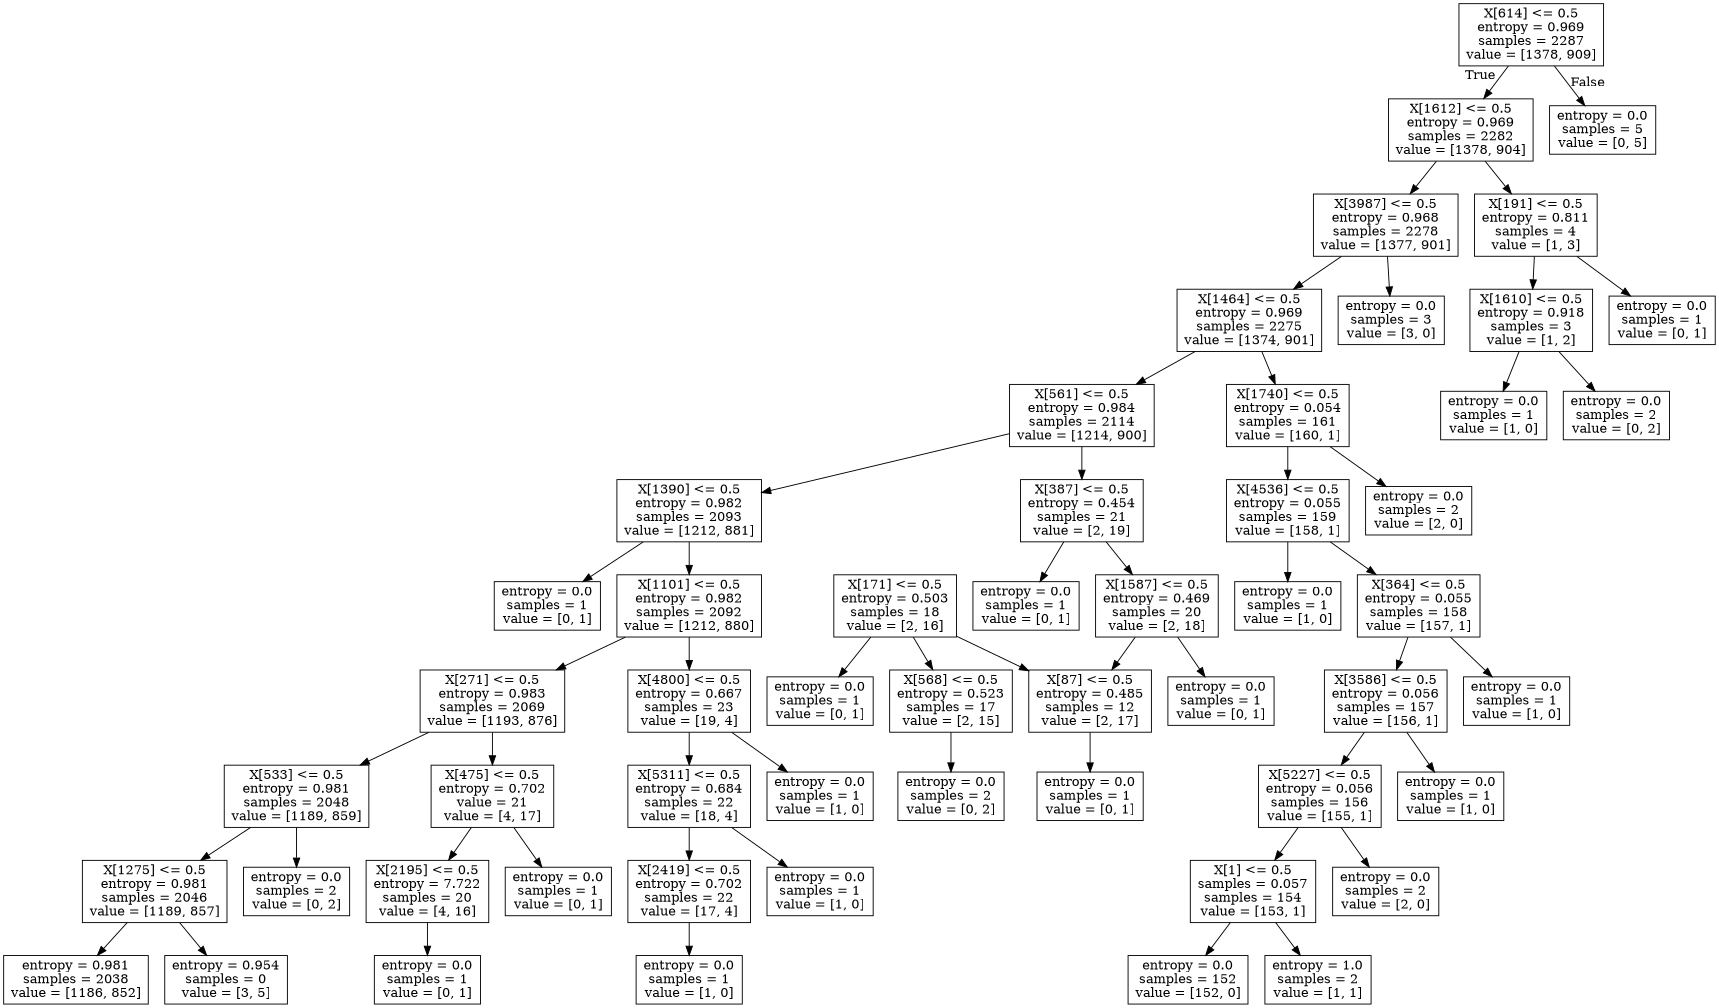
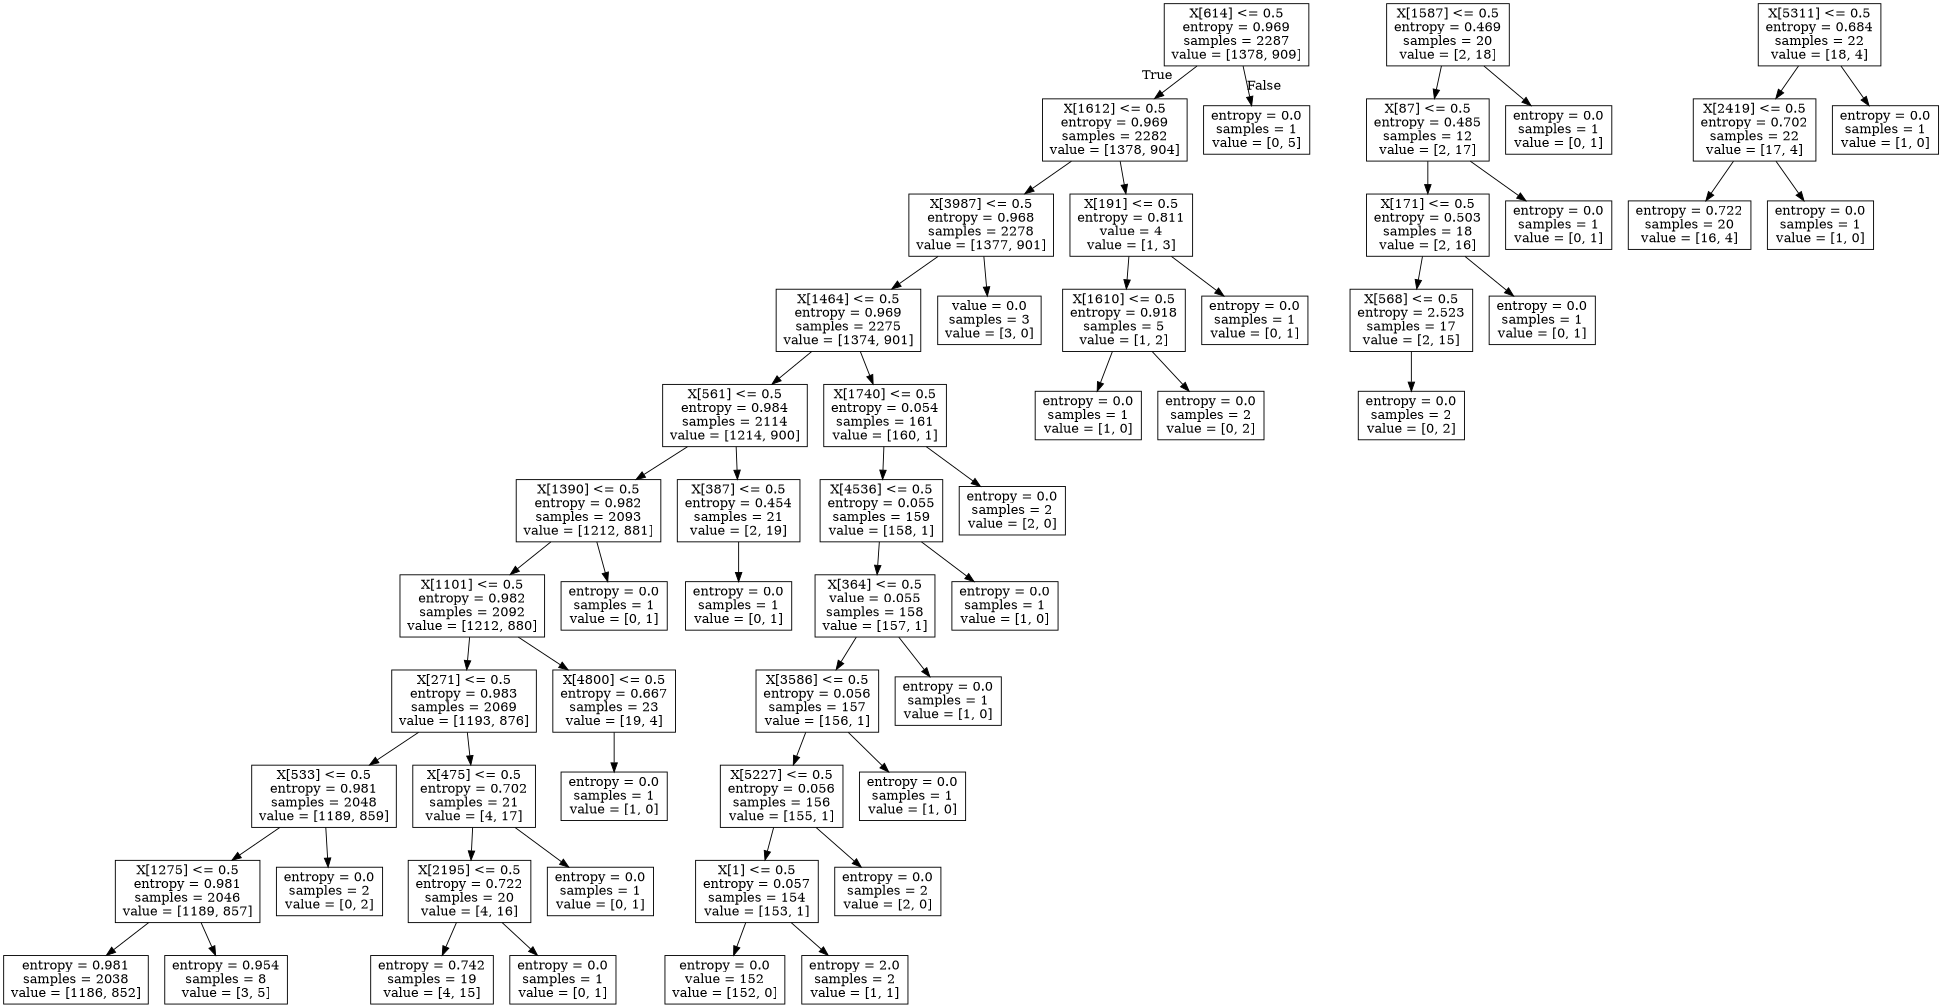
node "entropy = 0.0 samples = 5 value = [0, 5]": label "entropy = 0.0 samples = 5 value = [0, 5]" -> "entropy = 0.0 samples = 1 value = [0, 5]"
node "X[191] <= 0.5 entropy = 0.811 samples = 4 value = [1, 3]": label "X[191] <= 0.5 entropy = 0.811 samples = 4 value = [1, 3]" -> "X[191] <= 0.5 entropy = 0.811 value = 4 value = [1, 3]"
node "entropy = 0.722 samples = 20 value = [16, 4]": added
node "entropy = 0.0 samples = 3 value = [3, 0]": label "entropy = 0.0 samples = 3 value = [3, 0]" -> "value = 0.0 samples = 3 value = [3, 0]"
node "X[1610] <= 0.5 entropy = 0.918 samples = 3 value = [1, 2]": label "X[1610] <= 0.5 entropy = 0.918 samples = 3 value = [1, 2]" -> "X[1610] <= 0.5 entropy = 0.918 samples = 5 value = [1, 2]"
edge "X[387] <= 0.5 entropy = 0.454 samples = 21 value = [2, 19]" -> "X[1587] <= 0.5 entropy = 0.469 samples = 20 value = [2, 18]": removed
node "X[364] <= 0.5 entropy = 0.055 samples = 158 value = [157, 1]": label "X[364] <= 0.5 entropy = 0.055 samples = 158 value = [157, 1]" -> "X[364] <= 0.5 value = 0.055 samples = 158 value = [157, 1]"
edge "X[171] <= 0.5 entropy = 0.503 samples = 18 value = [2, 16]" -> "X[87] <= 0.5 entropy = 0.485 samples = 12 value = [2, 17]": reversed
node "X[568] <= 0.5 entropy = 0.523 samples = 17 value = [2, 15]": label "X[568] <= 0.5 entropy = 0.523 samples = 17 value = [2, 15]" -> "X[568] <= 0.5 entropy = 2.523 samples = 17 value = [2, 15]"
edge "X[4800] <= 0.5 entropy = 0.667 samples = 23 value = [19, 4]" -> "X[5311] <= 0.5 entropy = 0.684 samples = 22 value = [18, 4]": removed
node "X[475] <= 0.5 entropy = 0.702 value = 21 value = [4, 17]": label "X[475] <= 0.5 entropy = 0.702 value = 21 value = [4, 17]" -> "X[475] <= 0.5 entropy = 0.702 samples = 21 value = [4, 17]"
node "X[2195] <= 0.5 entropy = 7.722 samples = 20 value = [4, 16]": label "X[2195] <= 0.5 entropy = 7.722 samples = 20 value = [4, 16]" -> "X[2195] <= 0.5 entropy = 0.722 samples = 20 value = [4, 16]"
node "X[1] <= 0.5 samples = 0.057 samples = 154 value = [153, 1]": label "X[1] <= 0.5 samples = 0.057 samples = 154 value = [153, 1]" -> "X[1] <= 0.5 entropy = 0.057 samples = 154 value = [153, 1]"
node "entropy = 0.954 samples = 0 value = [3, 5]": label "entropy = 0.954 samples = 0 value = [3, 5]" -> "entropy = 0.954 samples = 8 value = [3, 5]"
node "entropy = 0.742 samples = 19 value = [4, 15]": added
node "entropy = 0.0 samples = 152 value = [152, 0]": label "entropy = 0.0 samples = 152 value = [152, 0]" -> "entropy = 0.0 value = 152 value = [152, 0]"
node "entropy = 1.0 samples = 2 value = [1, 1]": label "entropy = 1.0 samples = 2 value = [1, 1]" -> "entropy = 2.0 samples = 2 value = [1, 1]"
